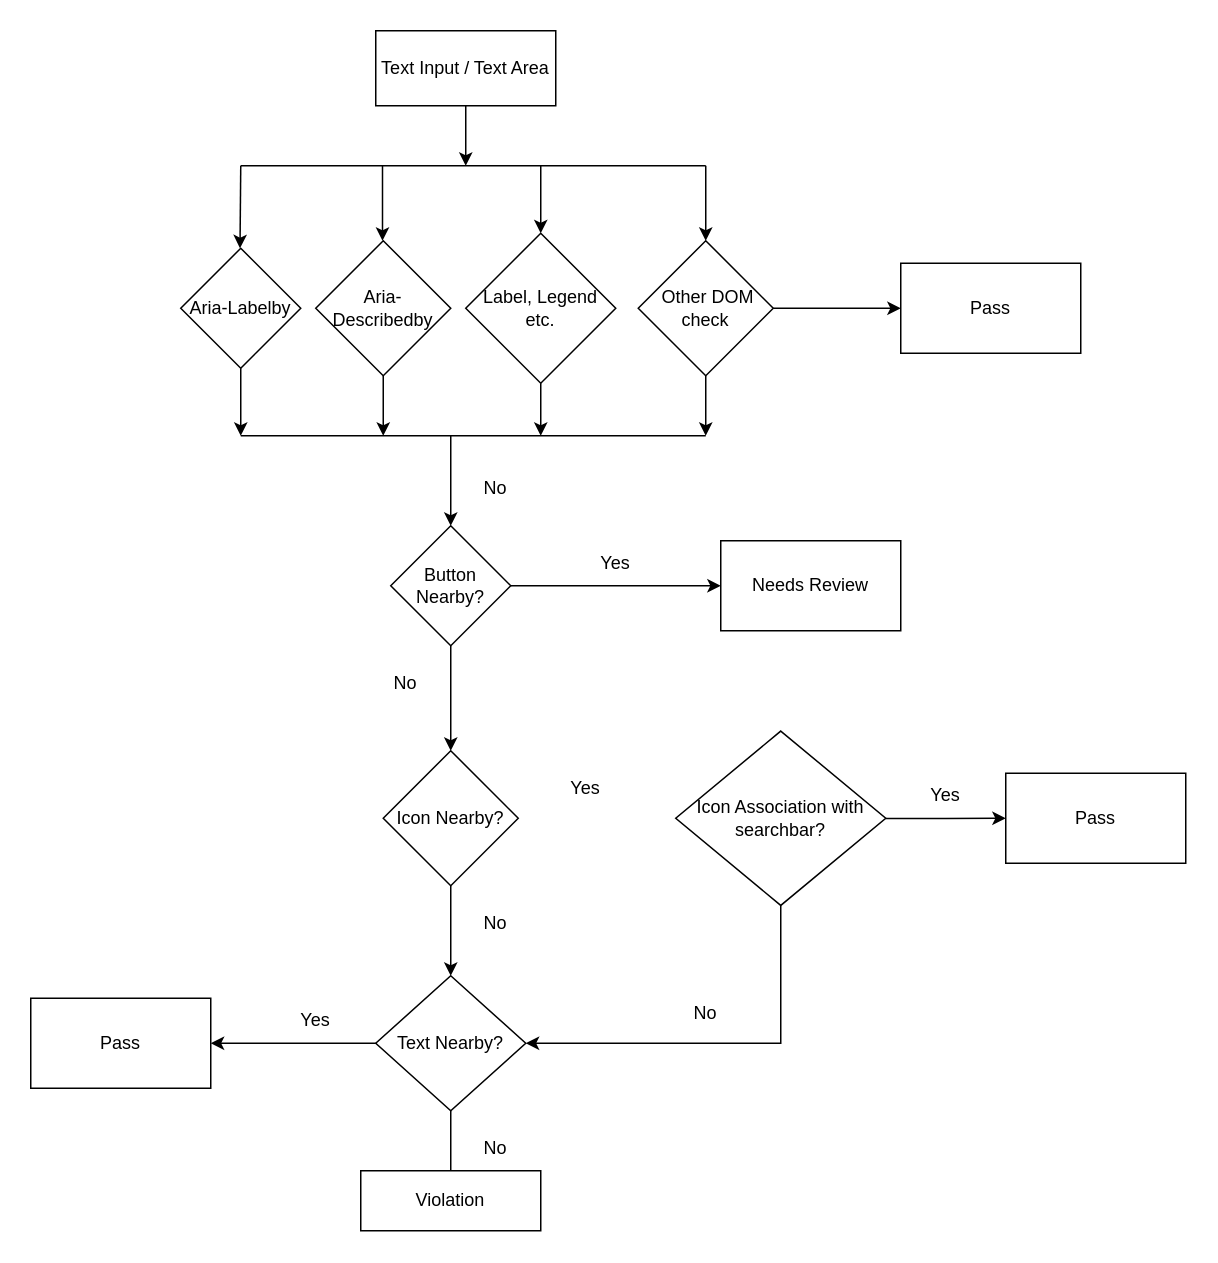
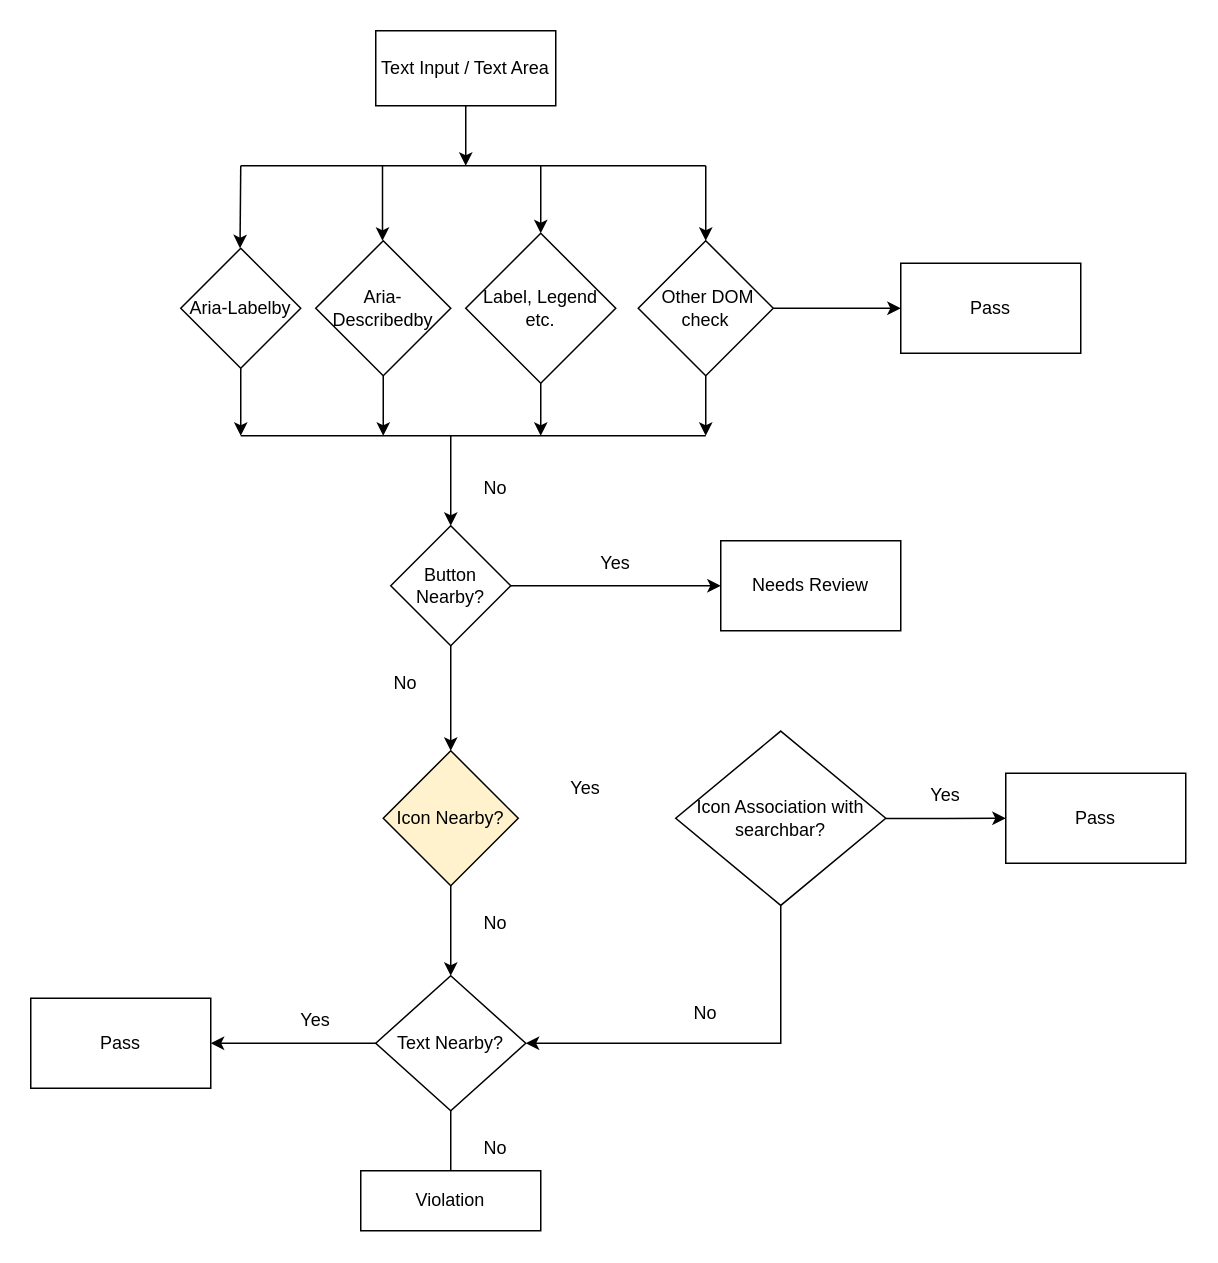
node "Icon Nearby?": fillcolor #ffffff -> #fff2cc
